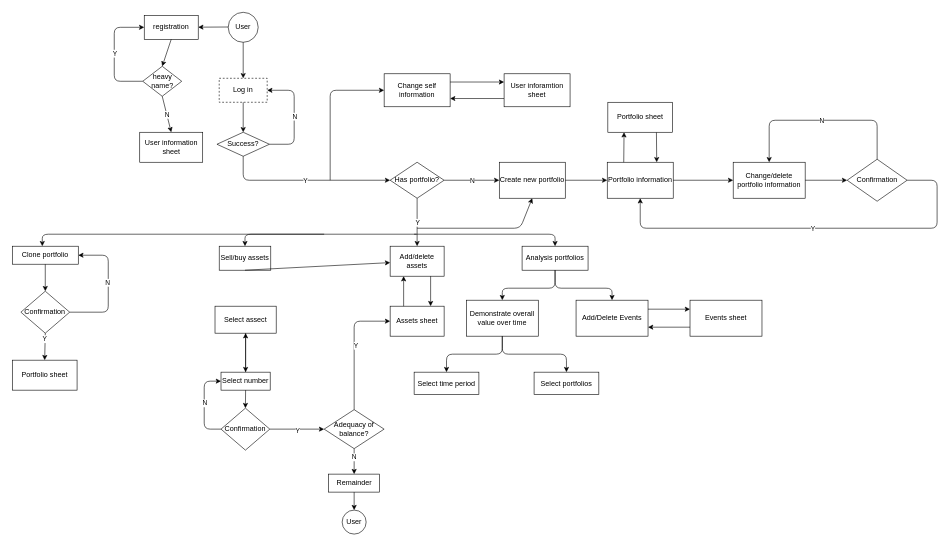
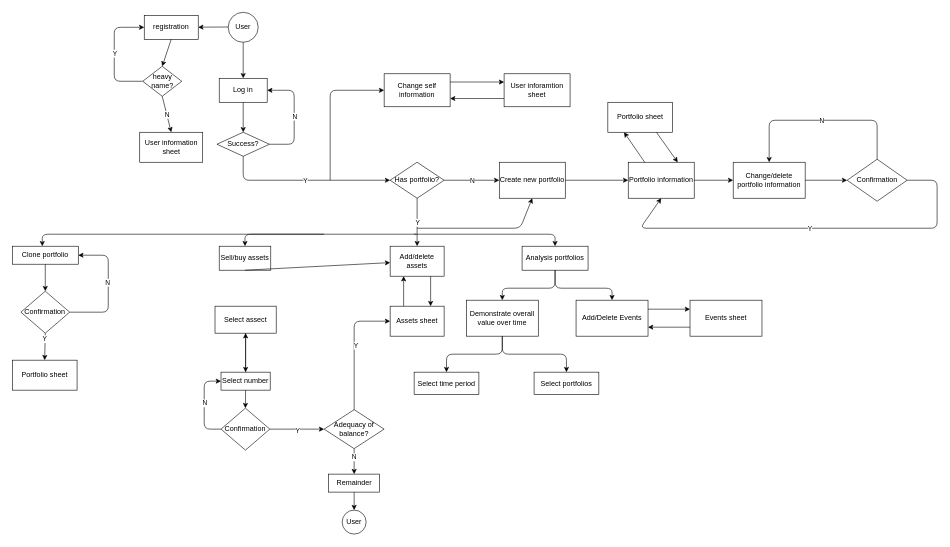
node "Log in": style dashed -> solid
node "Portfolio information": moved (641, 180) -> (662, 180)
